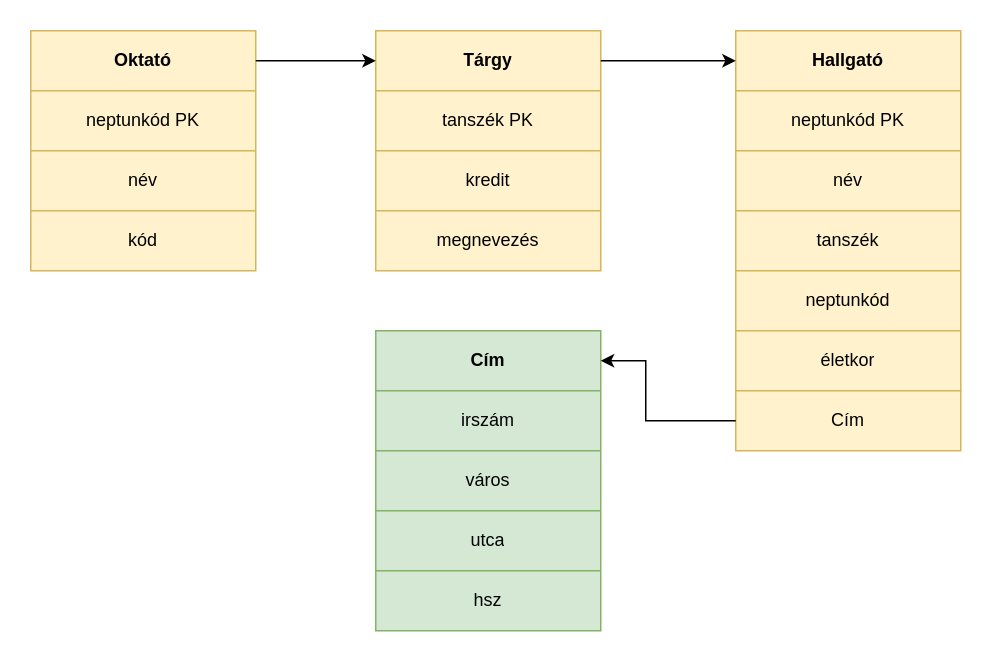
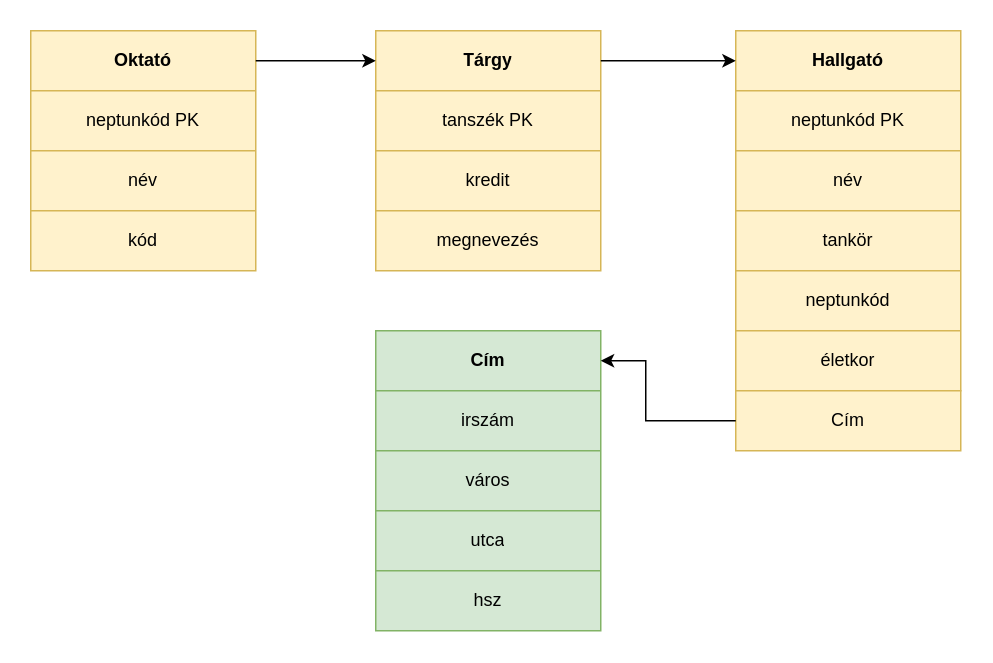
node "tanszék": label "tanszék" -> "tankör"
